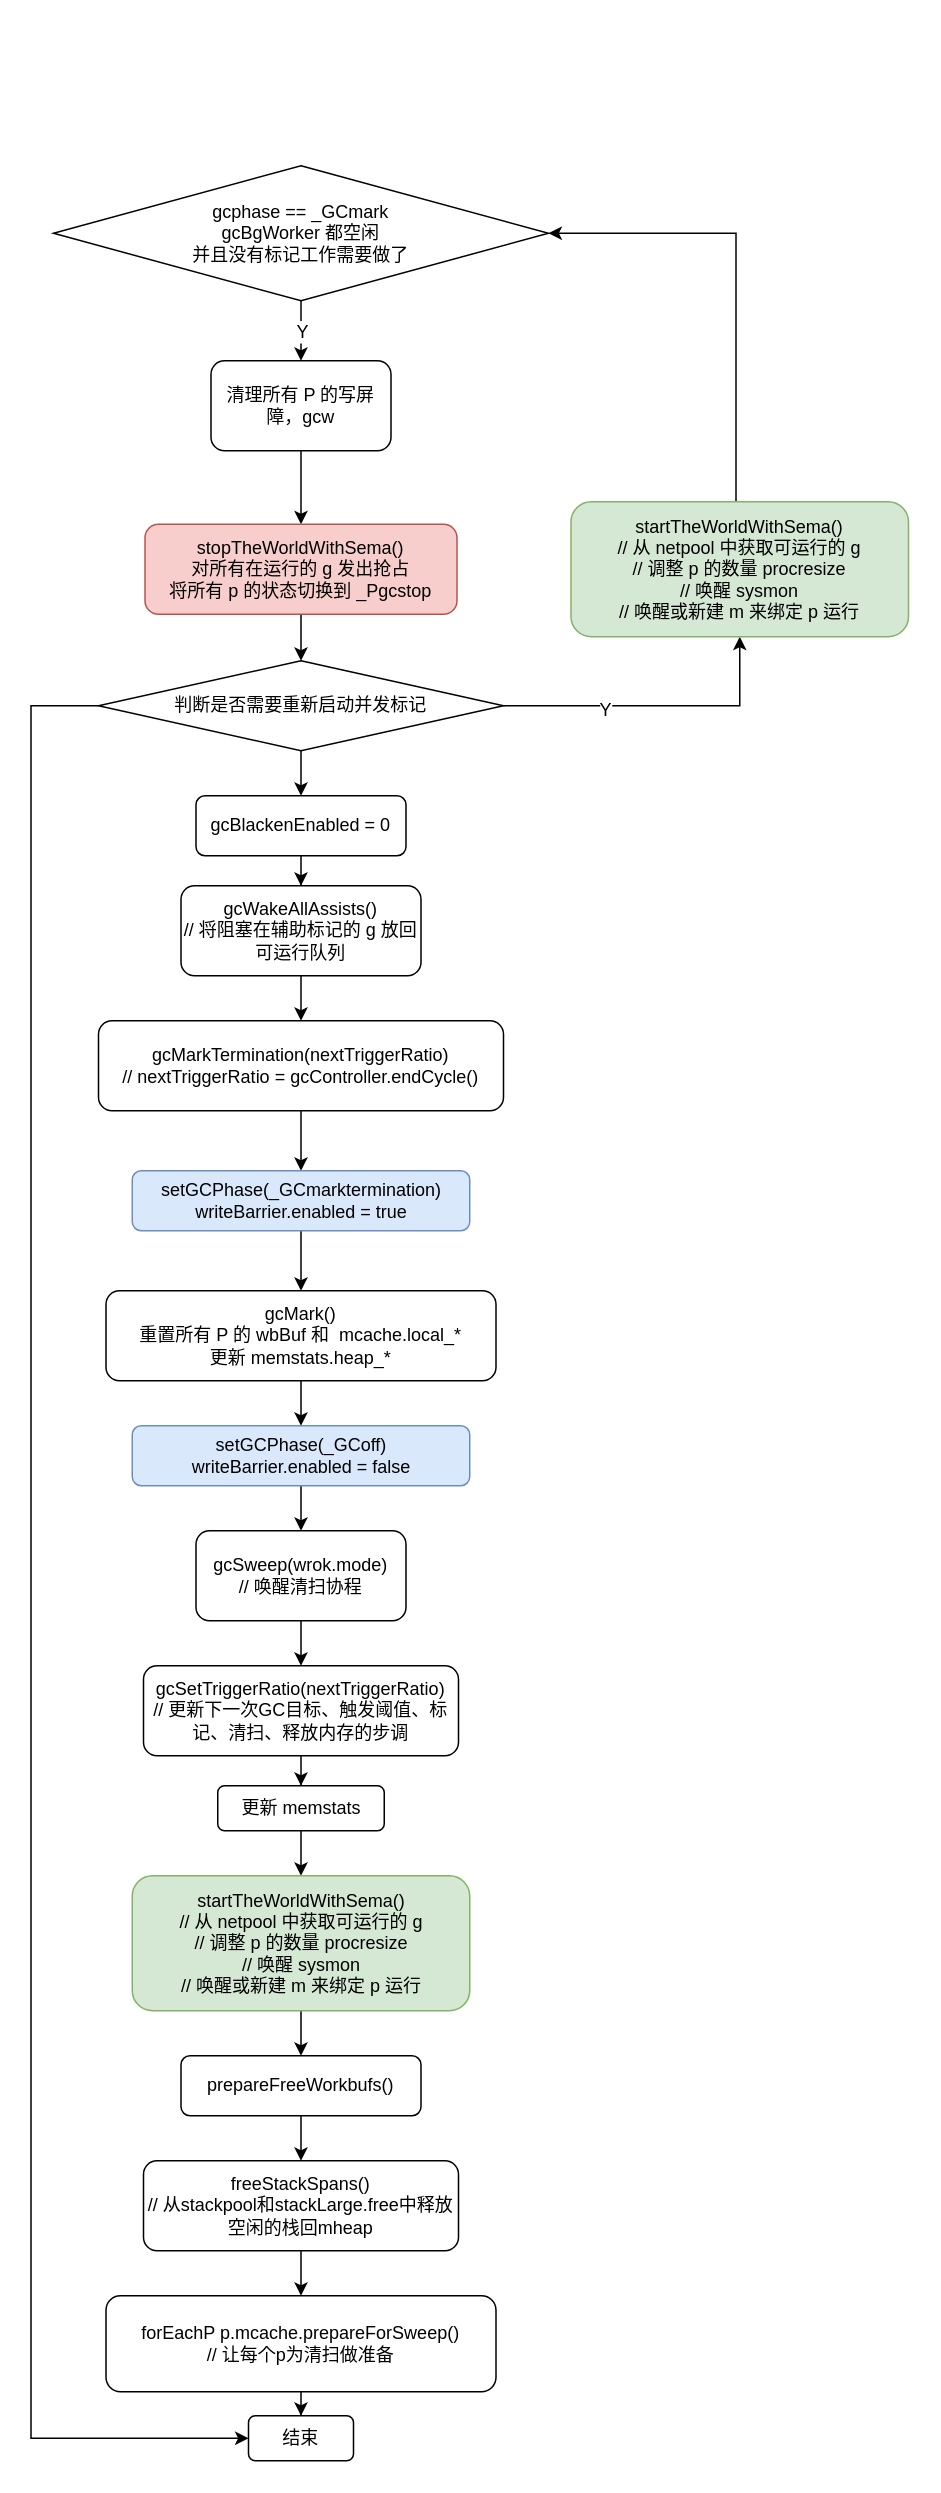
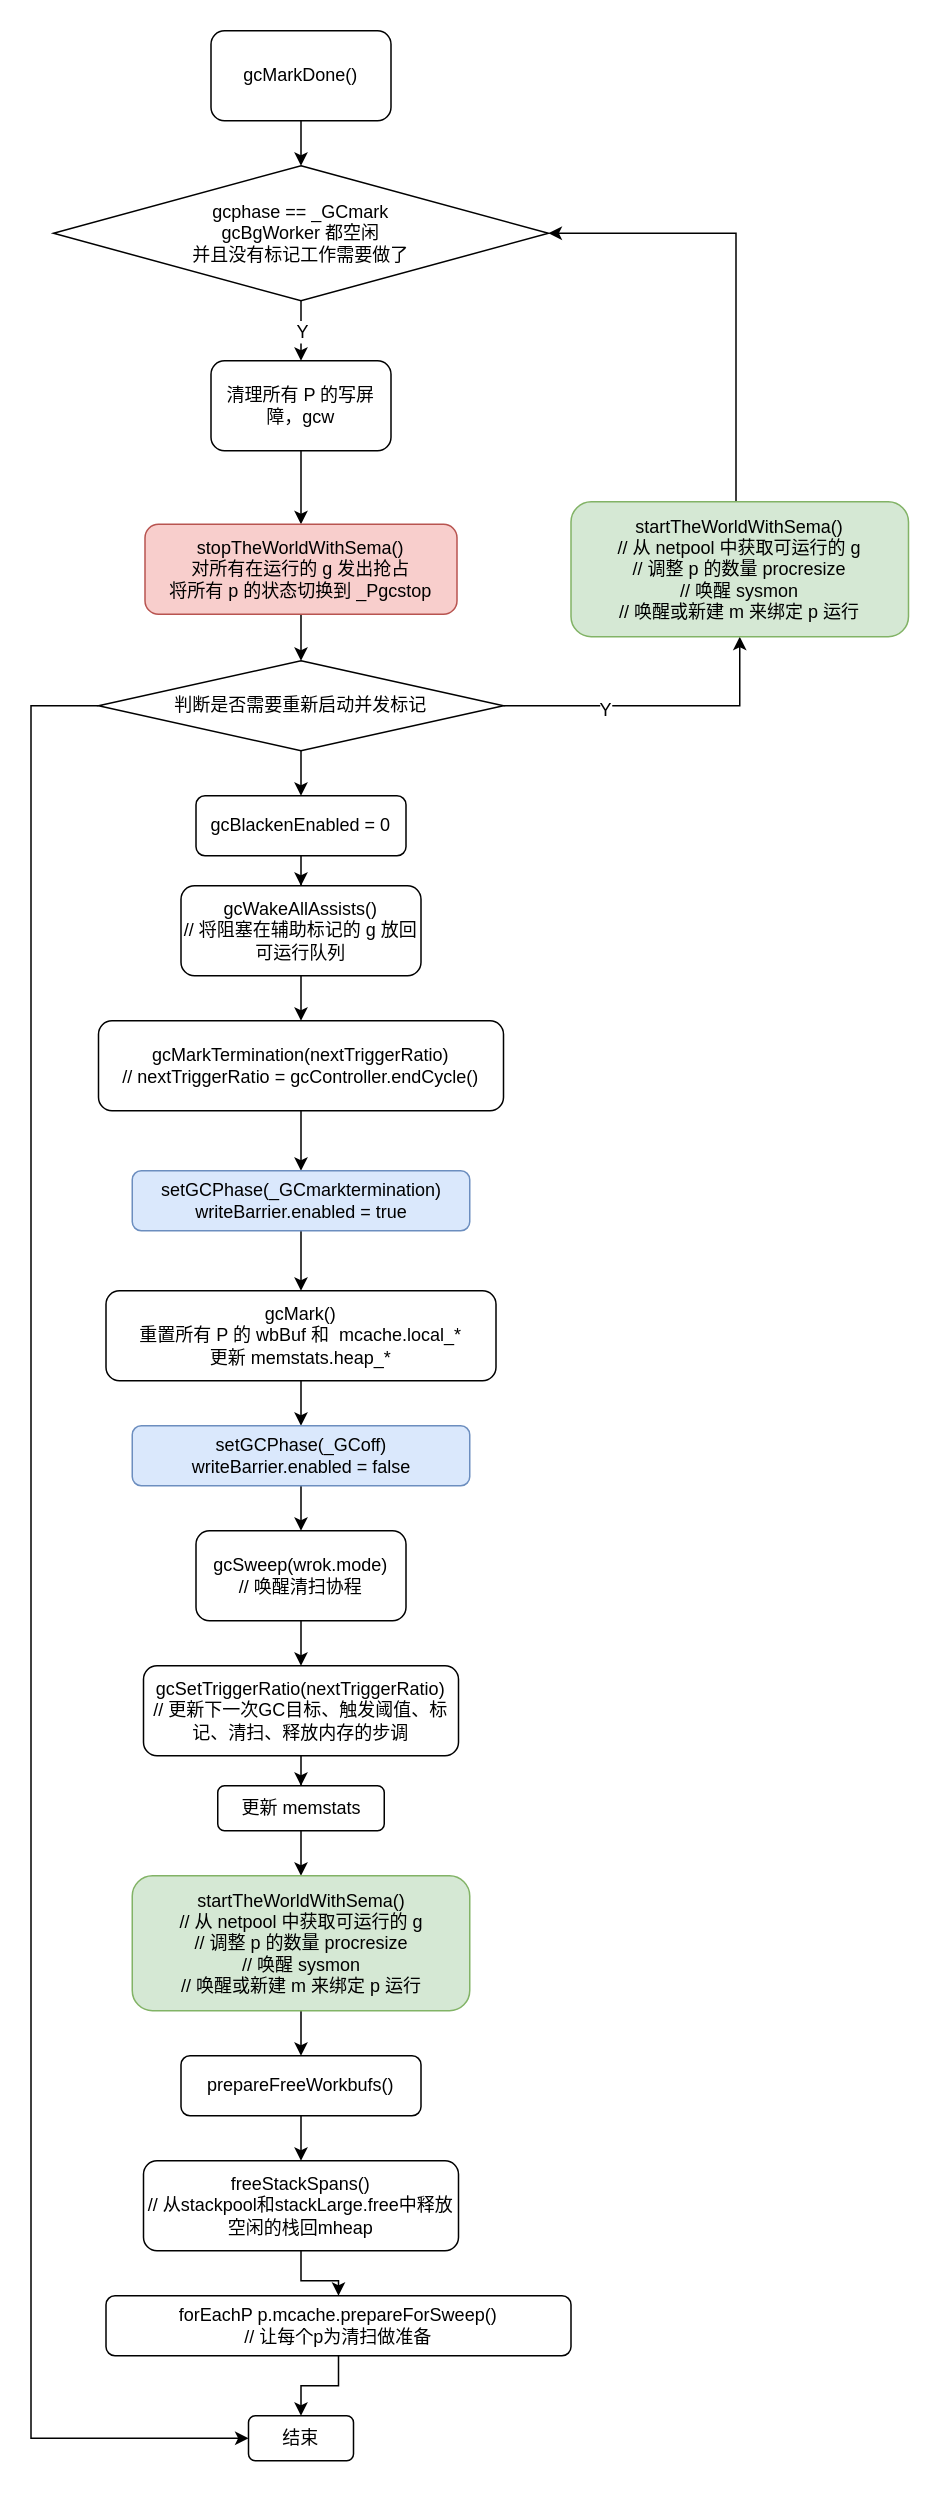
node "gcMarkDone()": added
edge "gcMarkDone()" -> "gcphase == _GCmark gcBgWorker 都空闲 并且没有标记工作需要做了": added
node "forEachP p.mcache.prepareForSweep() // 让每个p为清扫做准备": size 390x96 -> 465x60
